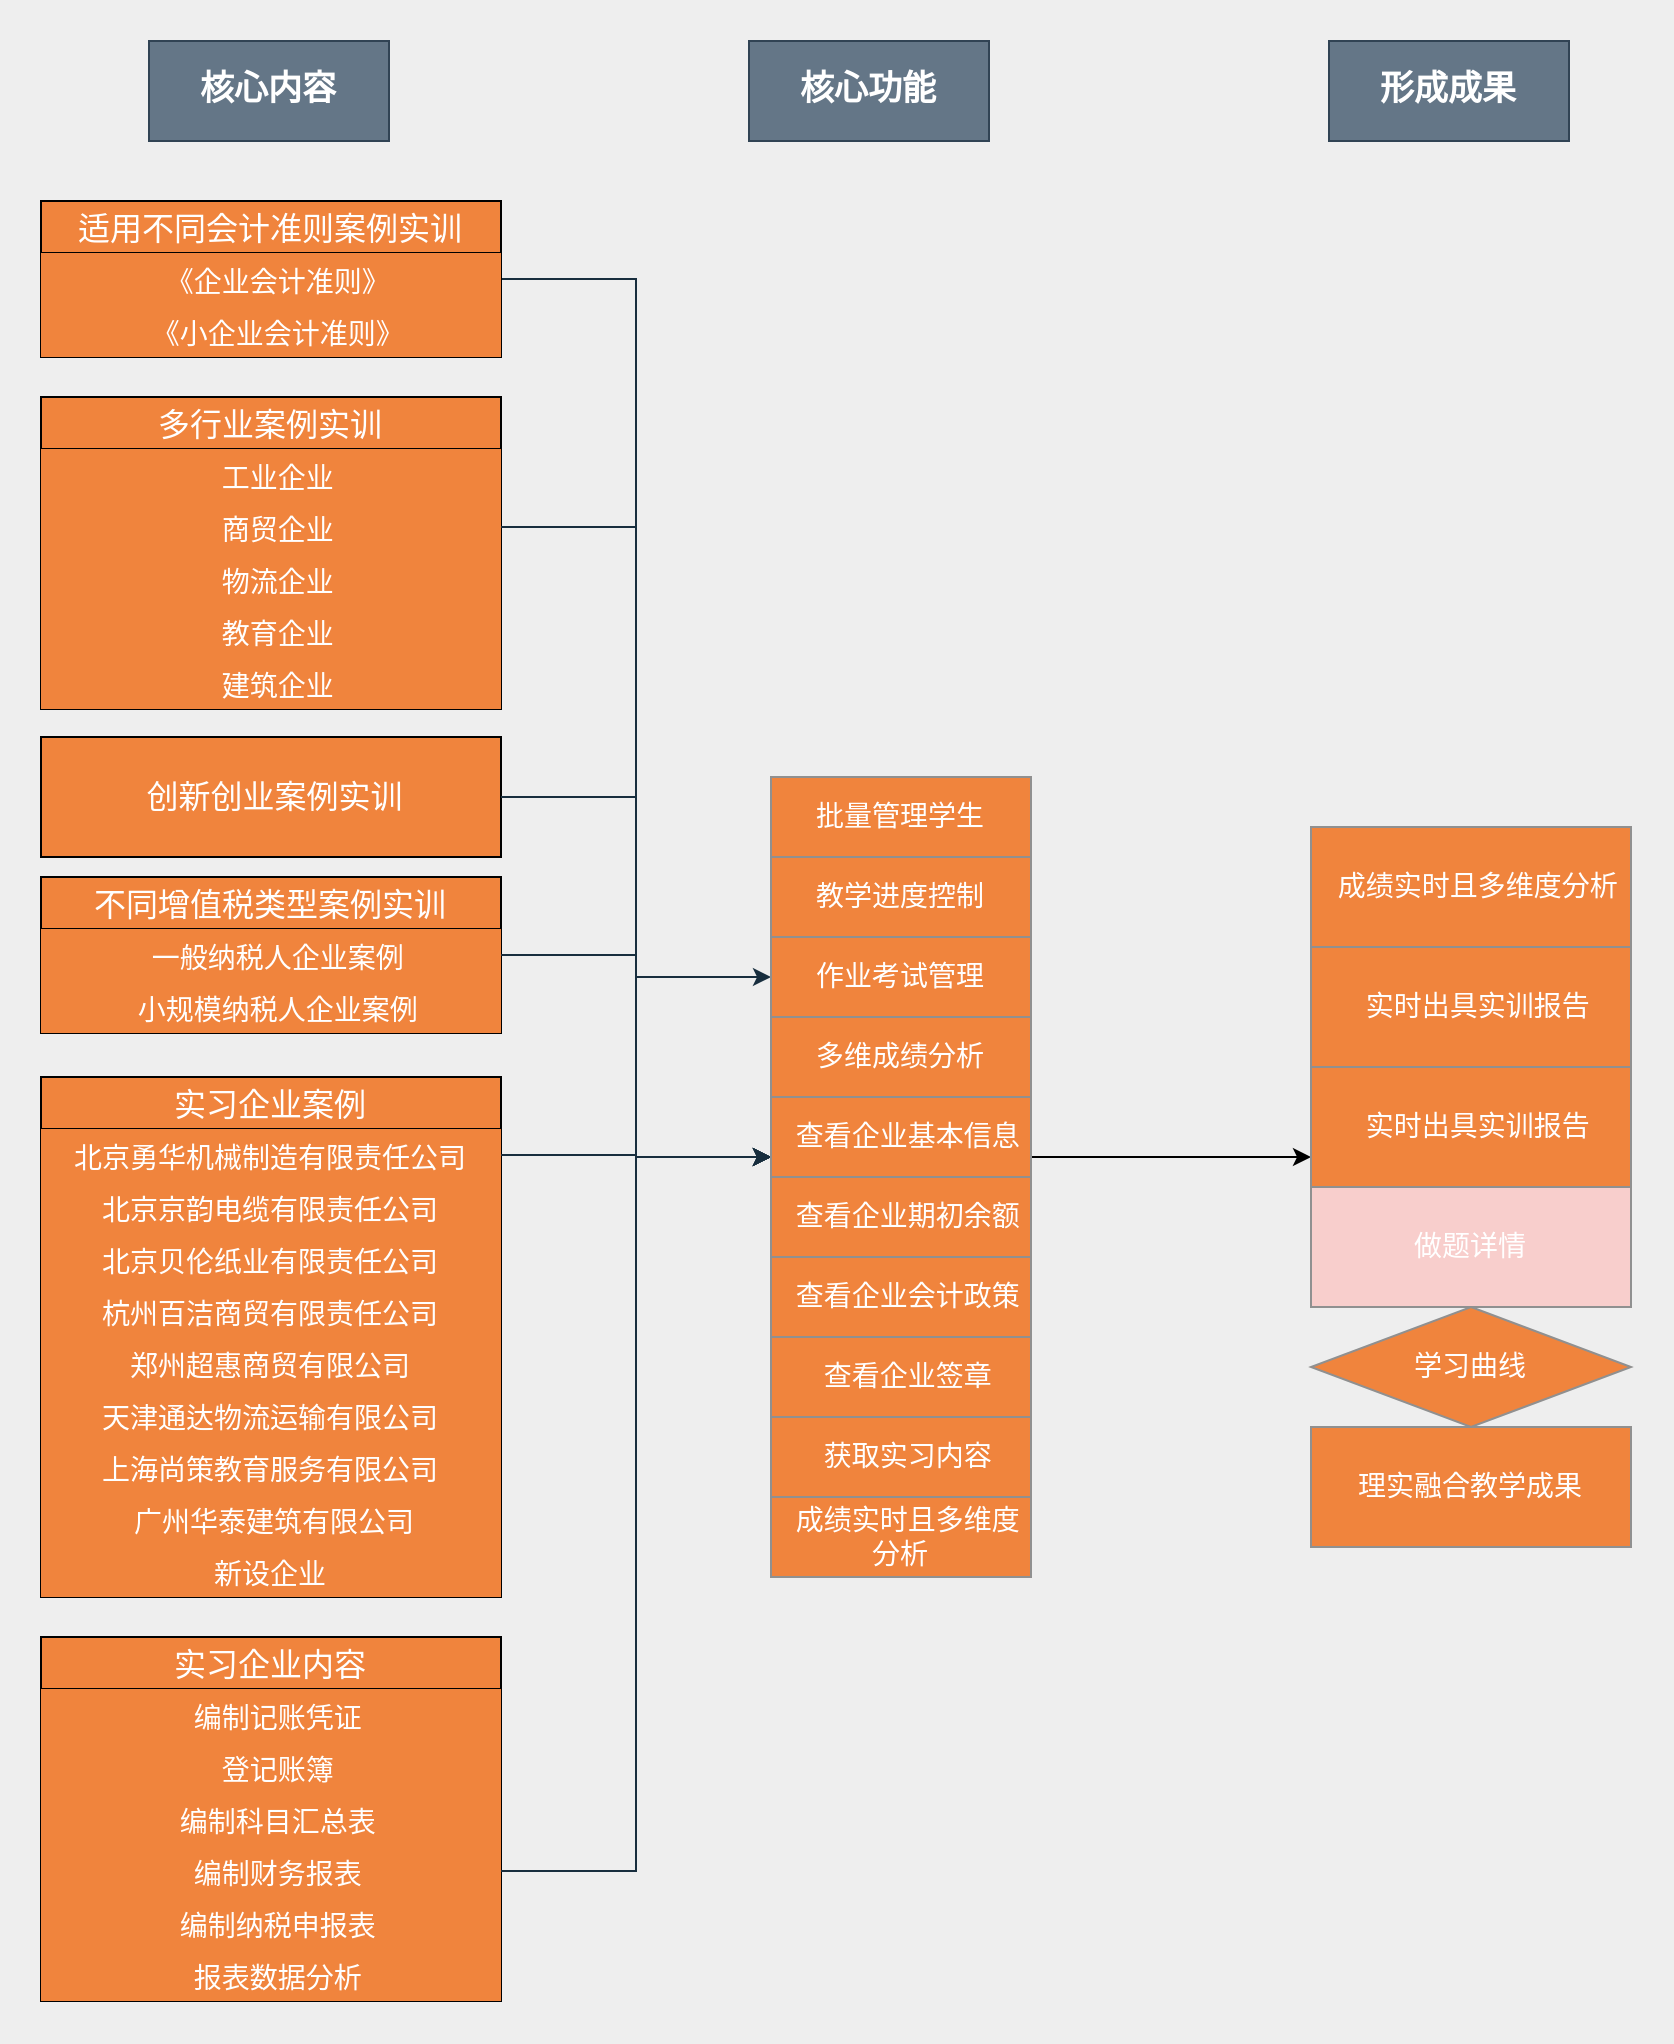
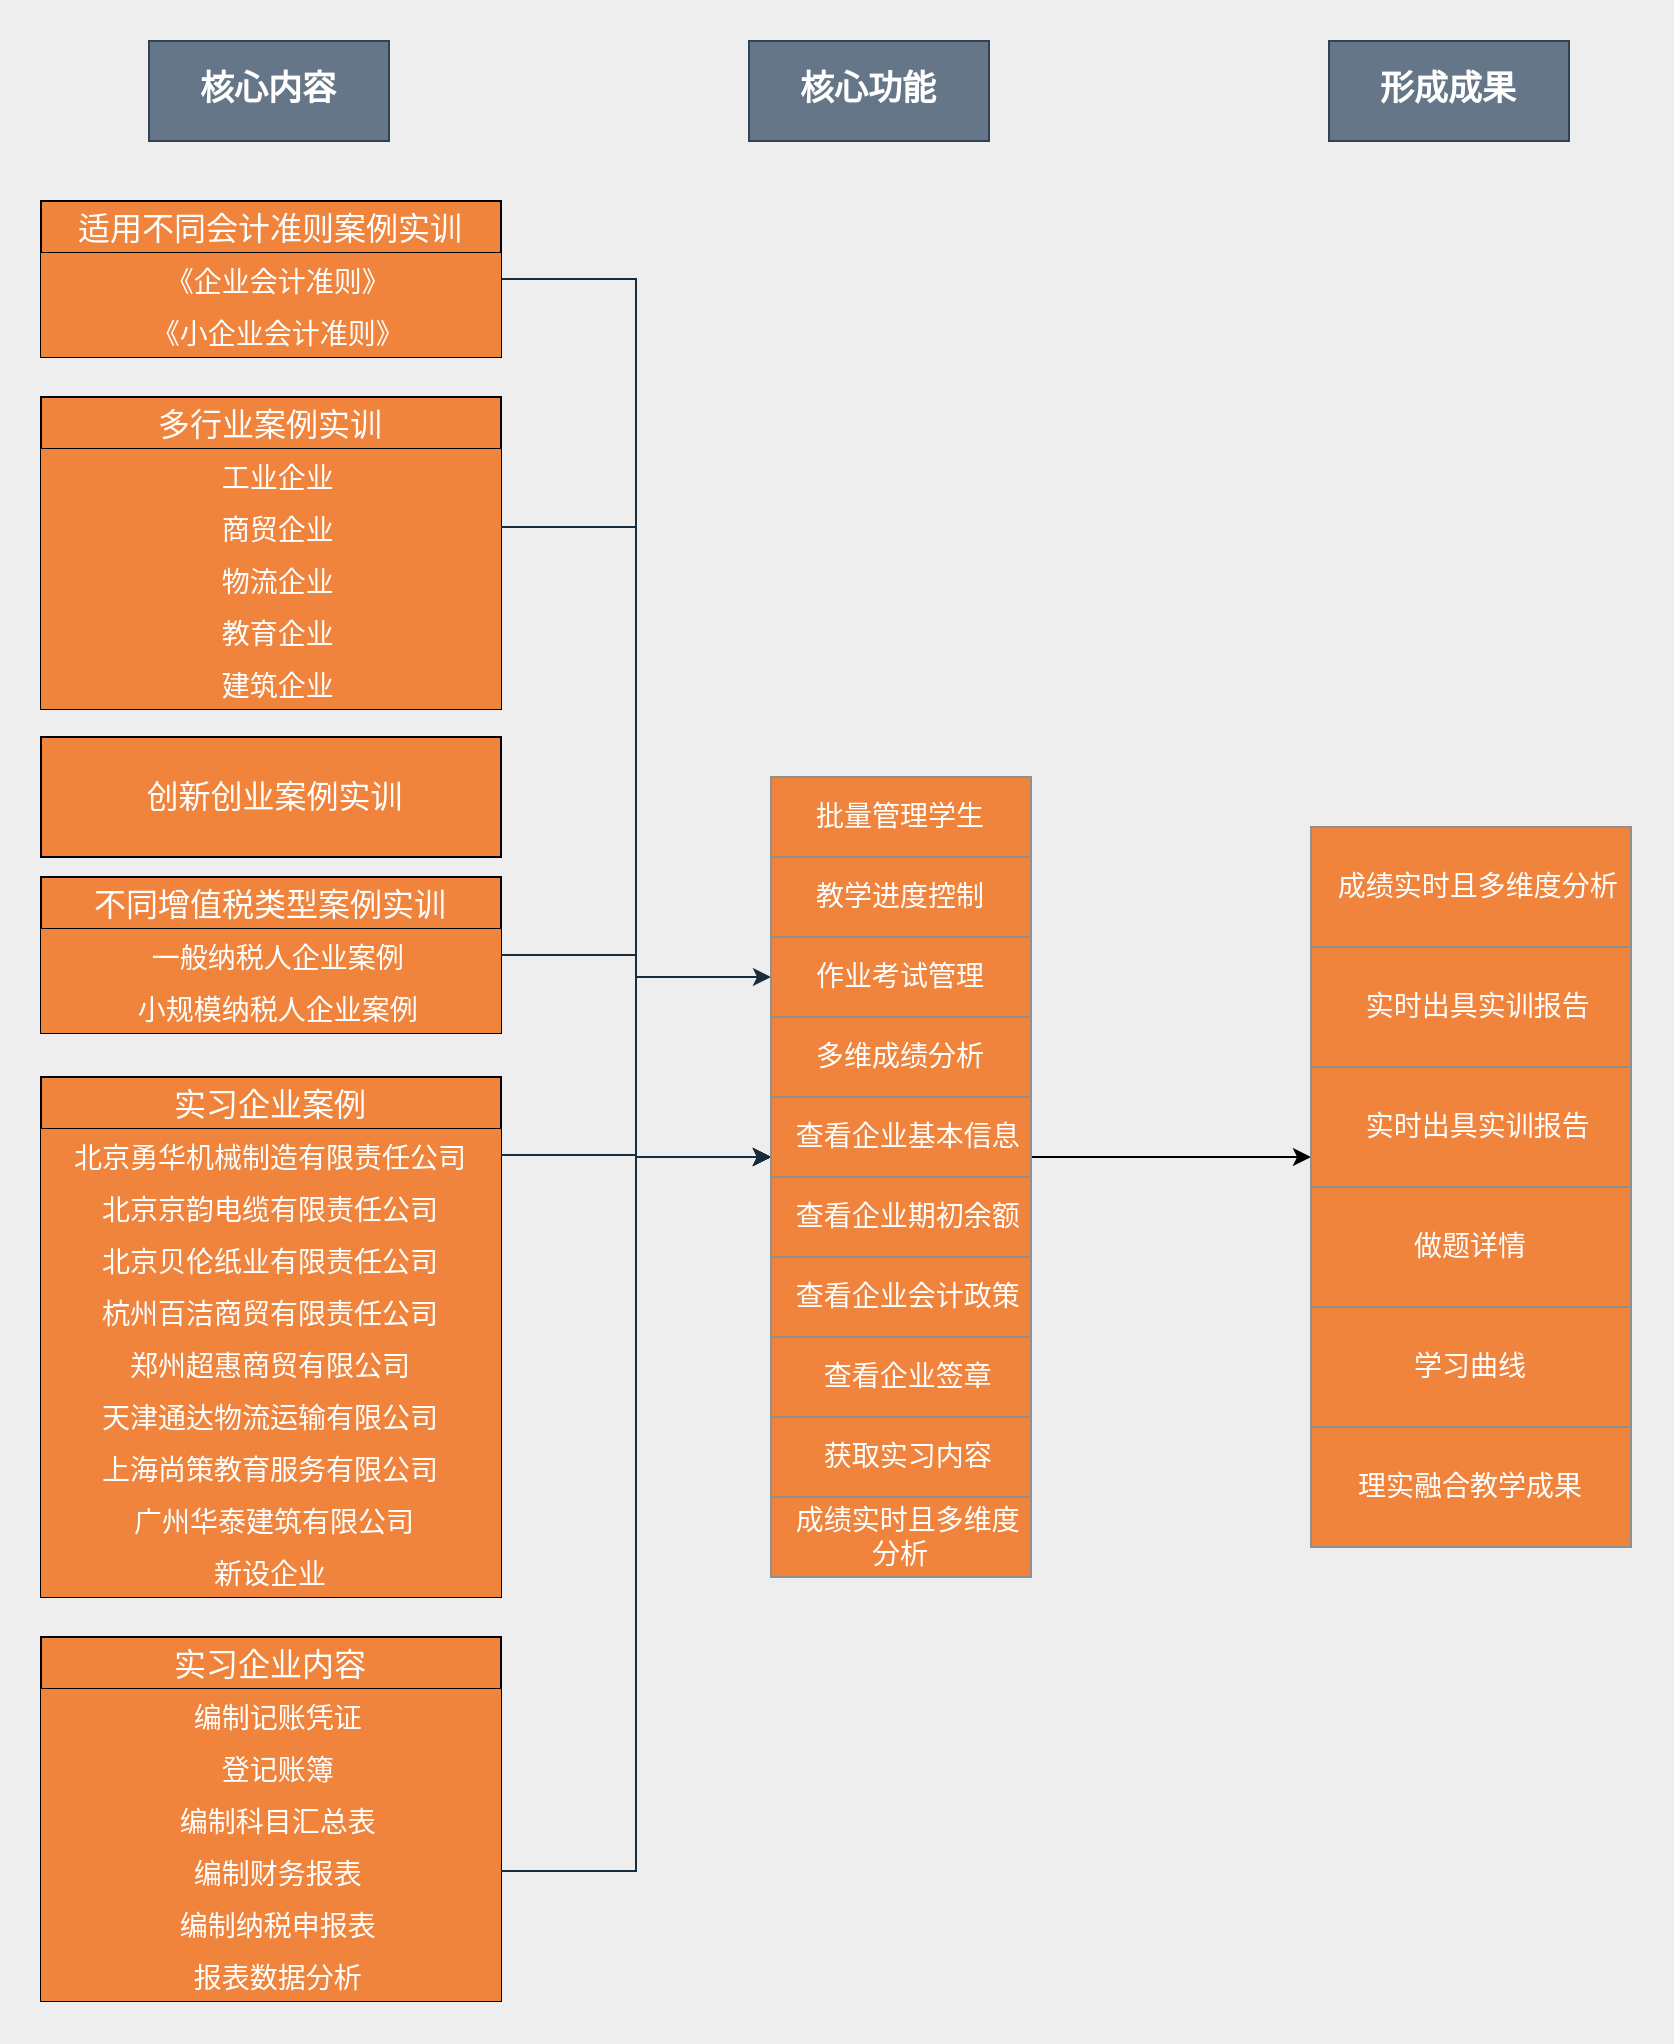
edge "创新创业案例实训" -> "查看企业基本信息": removed
node "做题详情": fillcolor #f8cecc -> #f0843d
node "学习曲线": shape diamond -> rectangle
